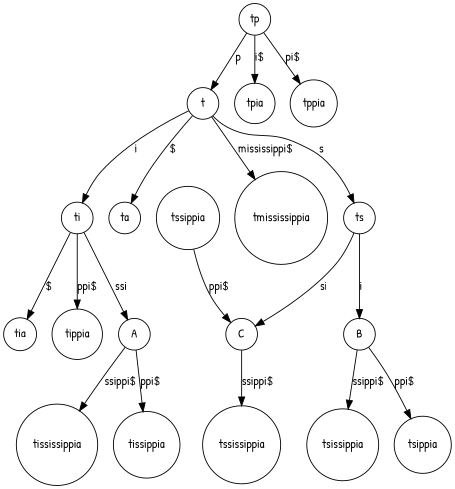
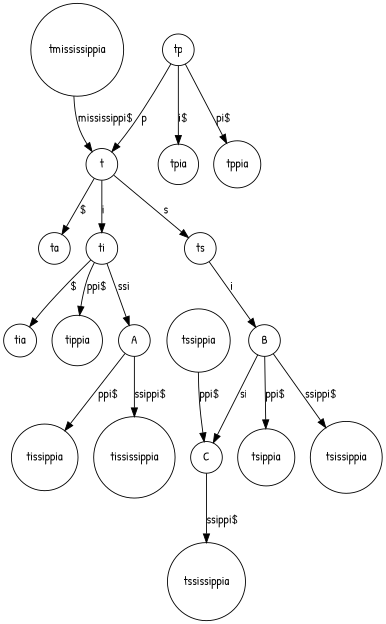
edge "t" -> "tmississippia": reversed
edge "ts" -> "C": now "B" -> "C"
